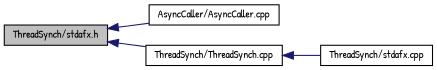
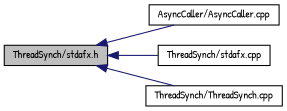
edge "ThreadSynch/stdafx.cpp" -> "ThreadSynch/ThreadSynch.cpp": now "ThreadSynch/stdafx.cpp" -> "ThreadSynch/stdafx.h"
